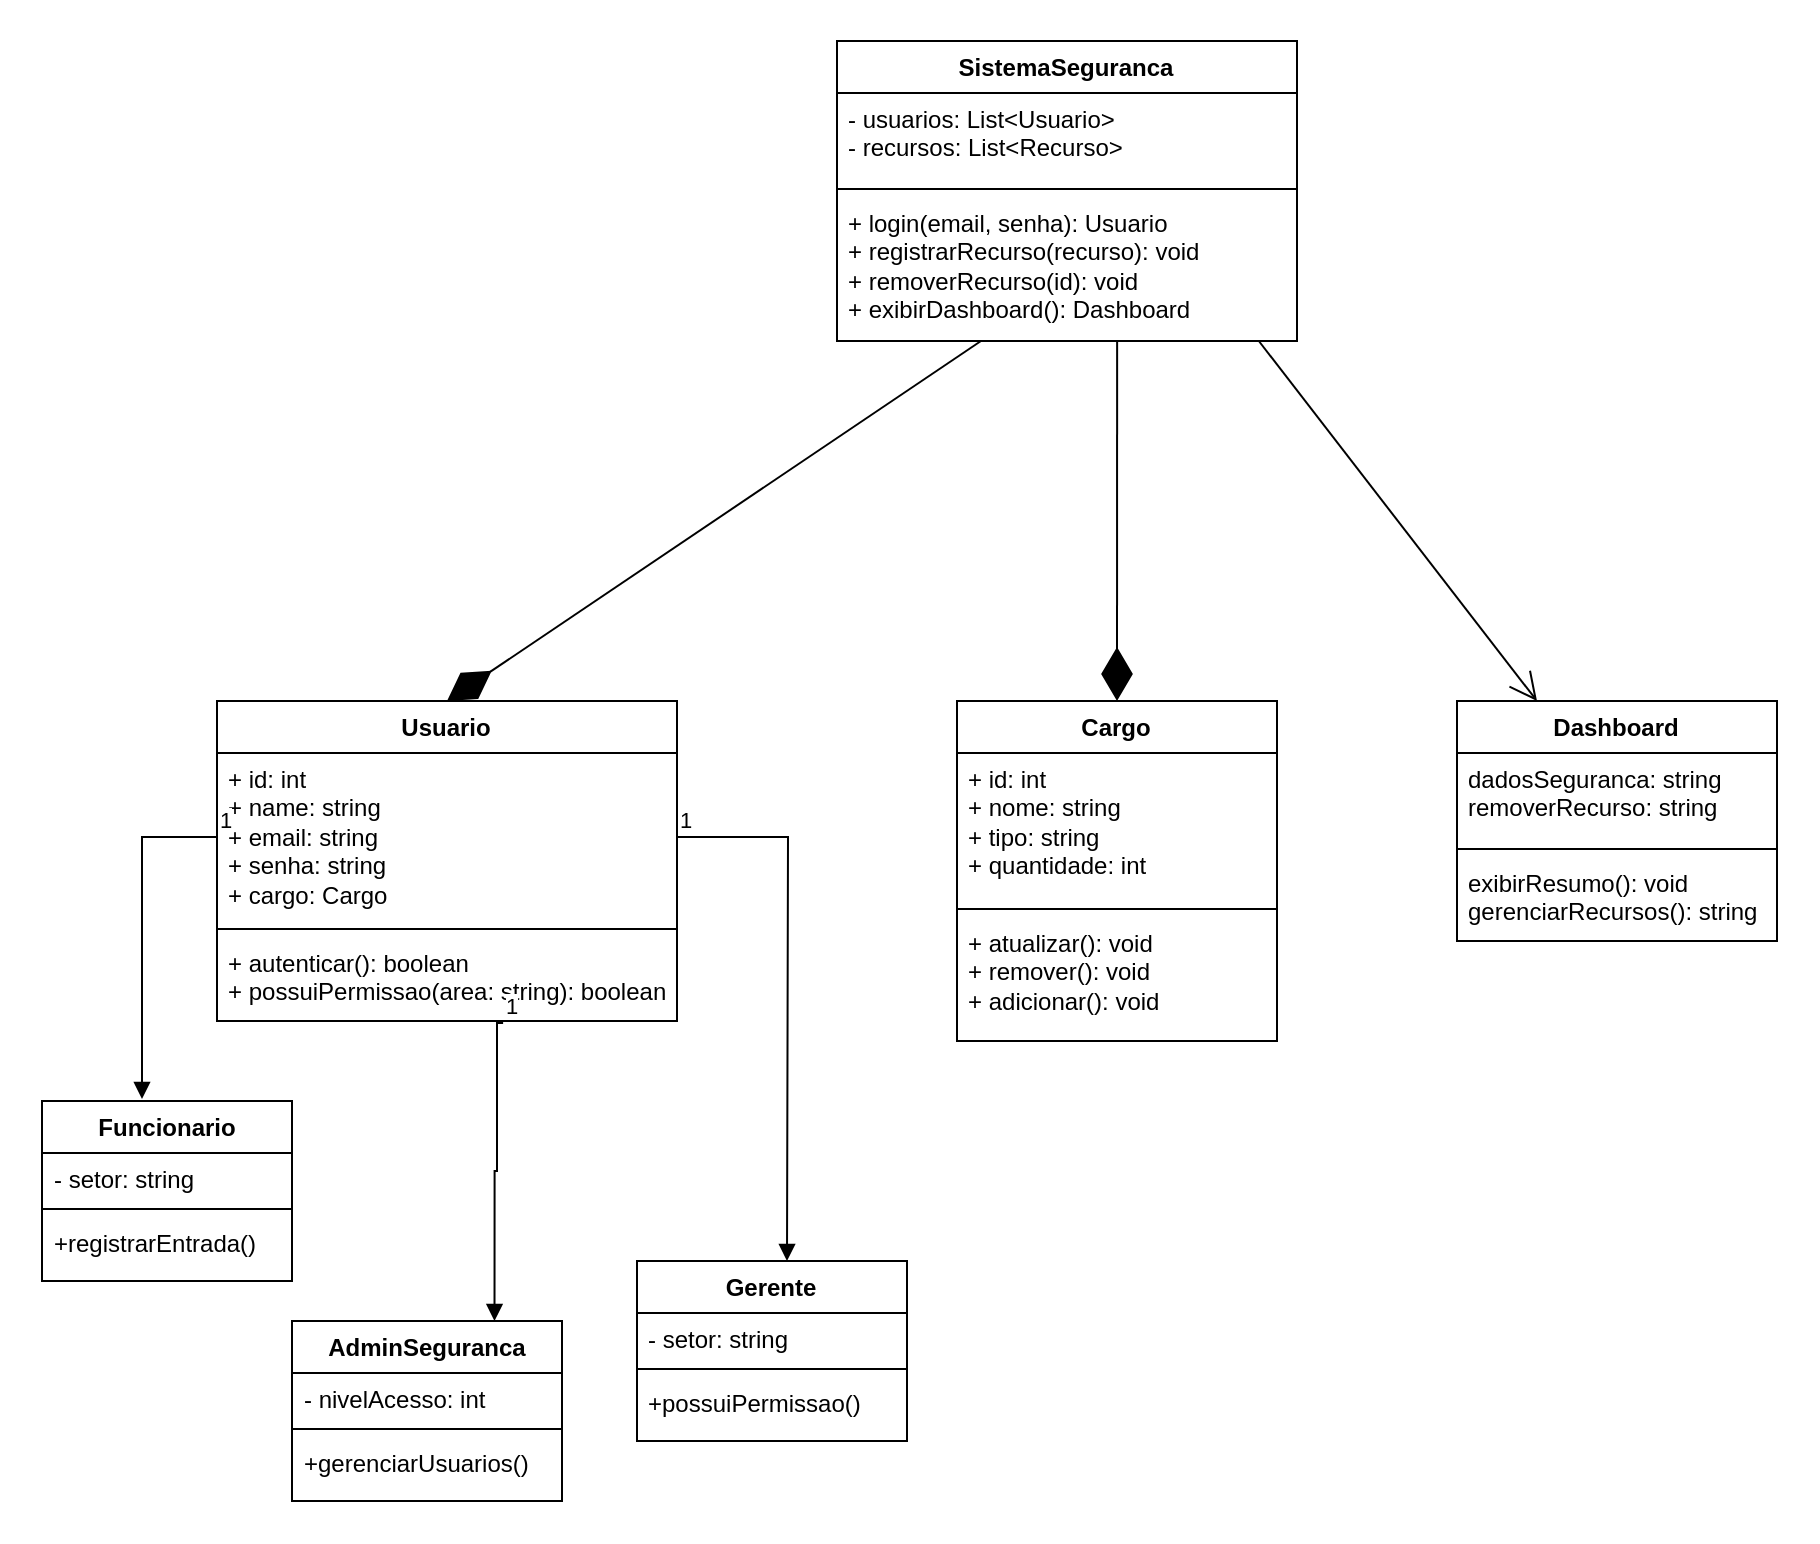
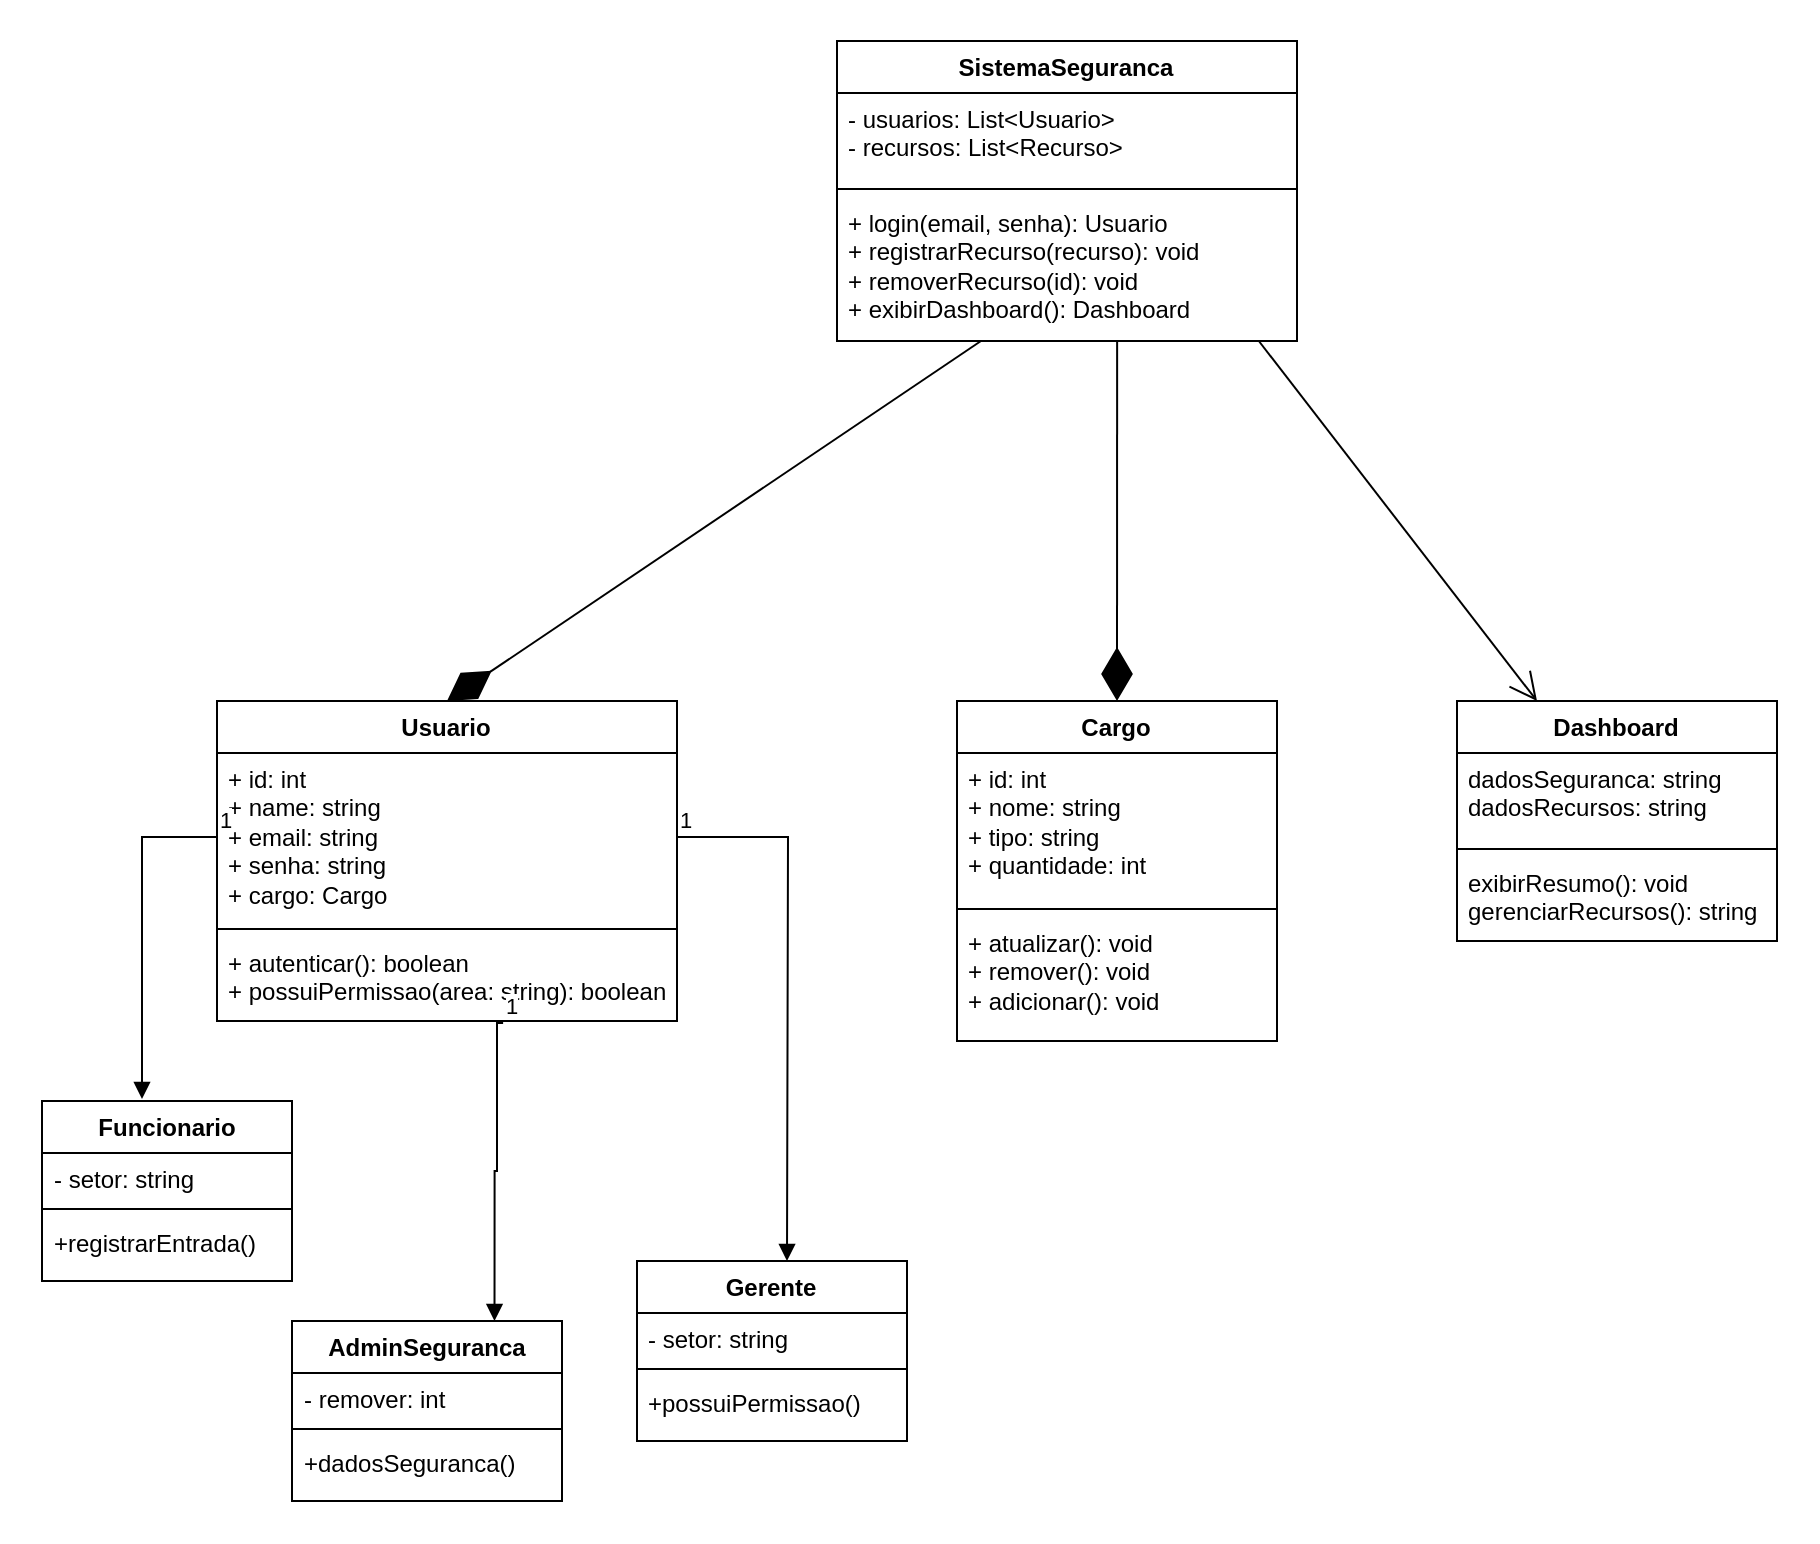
node "dadosSeguranca: string removerRecurso: string": label "dadosSeguranca: string removerRecurso: string" -> "dadosSeguranca: string dadosRecursos: string"
node "- nivelAcesso: int": label "- nivelAcesso: int" -> "- remover: int"
node "+gerenciarUsuarios()": label "+gerenciarUsuarios()" -> "+dadosSeguranca()"
